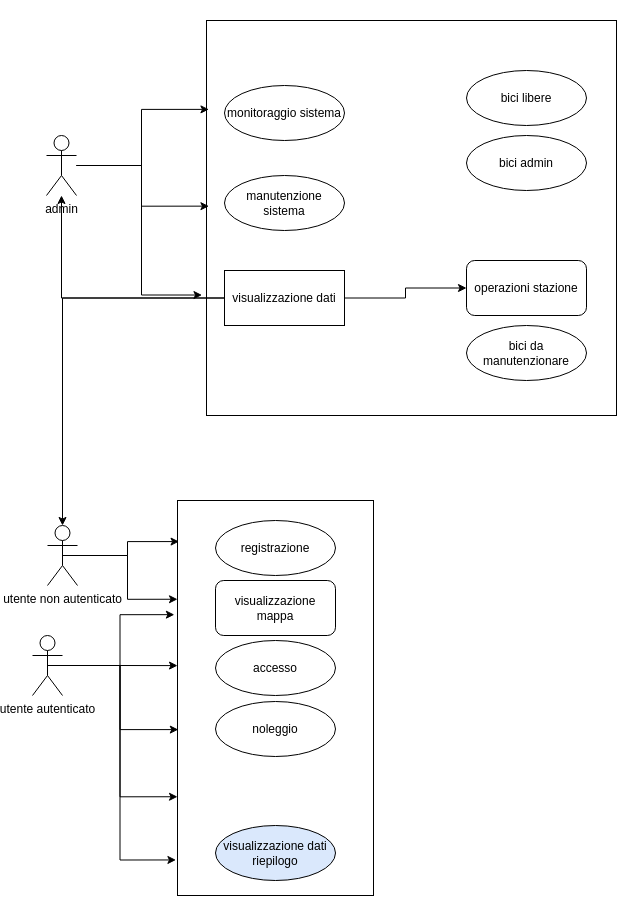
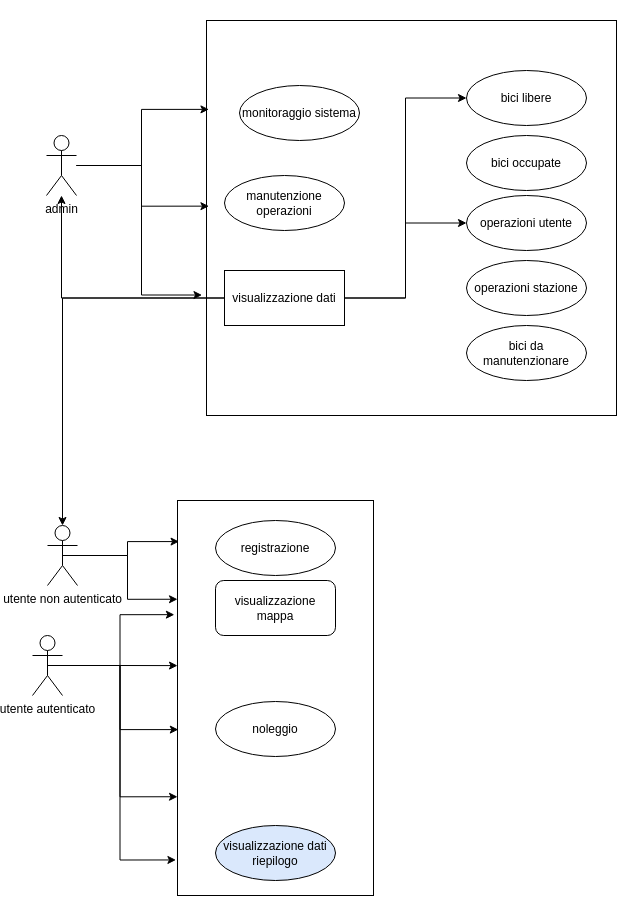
node "monitoraggio sistema": moved (285, 113) -> (300, 113)
node "bici admin": label "bici admin" -> "bici occupate"
node "manutenzione sistema": label "manutenzione sistema" -> "manutenzione operazioni"
edge "visualizzazione dati" -> "operazioni utente": added
node "operazioni utente": added
edge "visualizzazione dati" -> "operazioni stazione": now "visualizzazione dati" -> "bici libere"
node "operazioni stazione": shape rounded rectangle -> ellipse
node "accesso": removed
